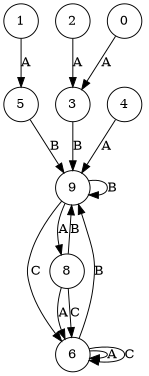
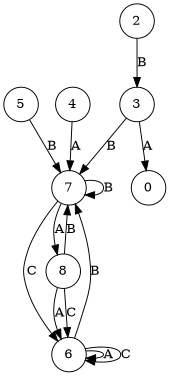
node "1": removed
edge "0" -> "3": reversed
edge "2" -> "3": label "A" -> "B"
node "9": label "9" -> "7"
